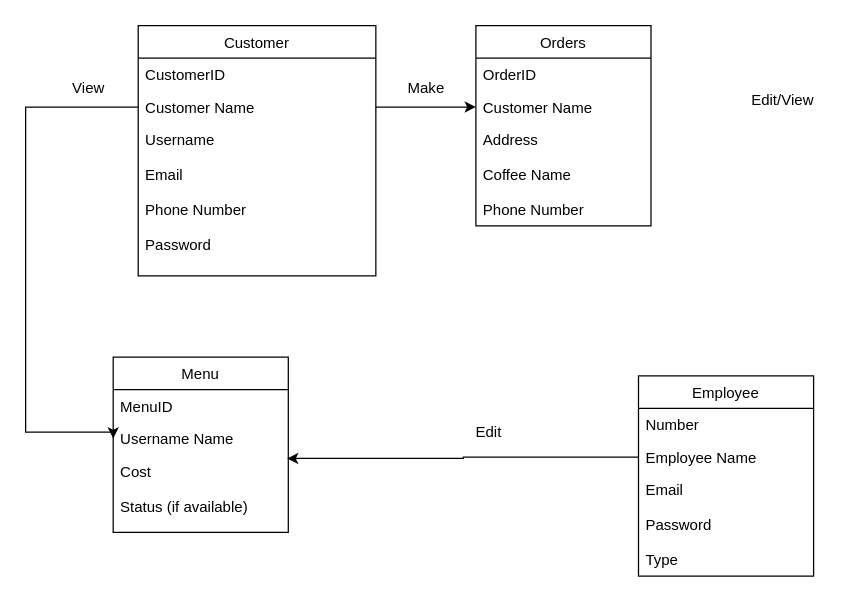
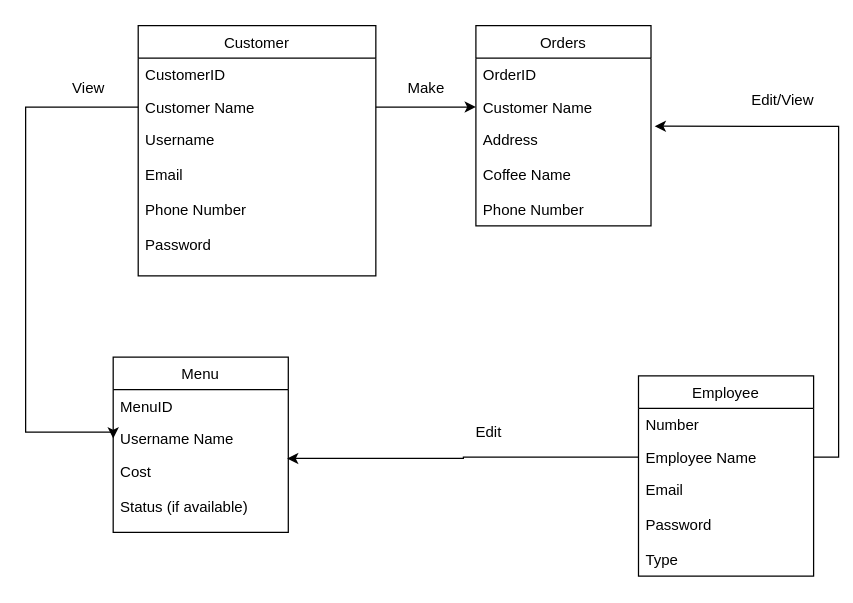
edge "Employee Name" -> "Address Coffee Name Phone Number": added
